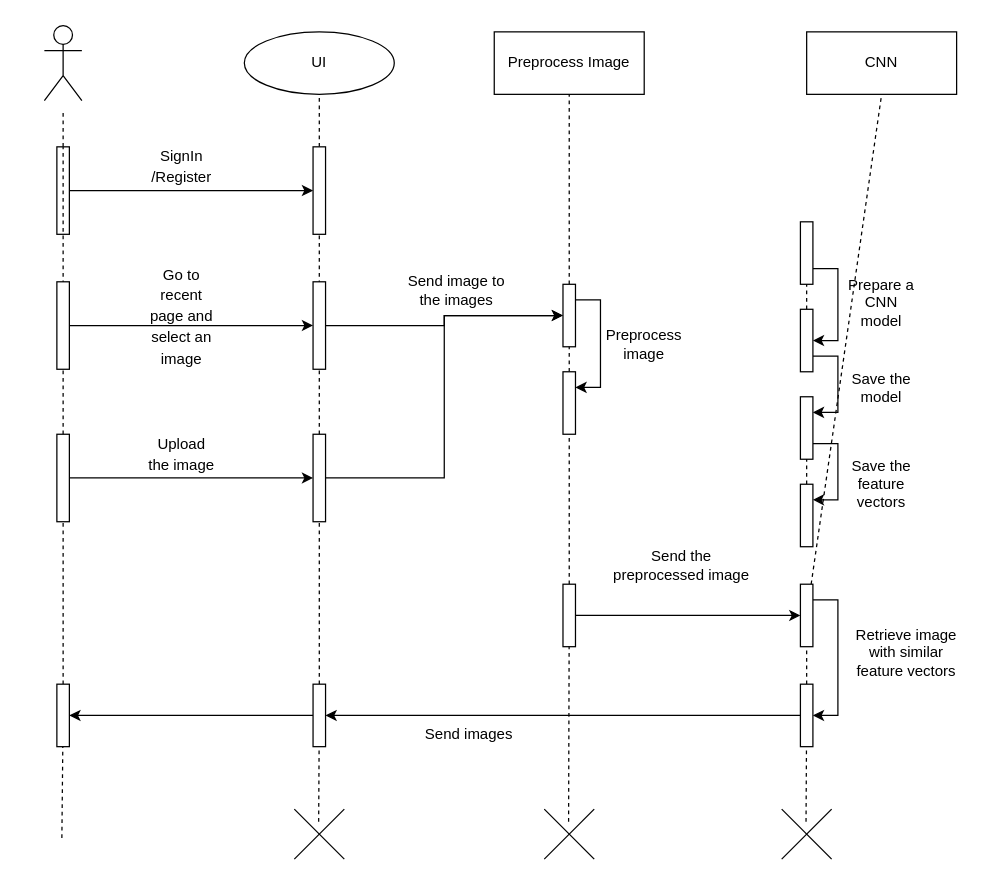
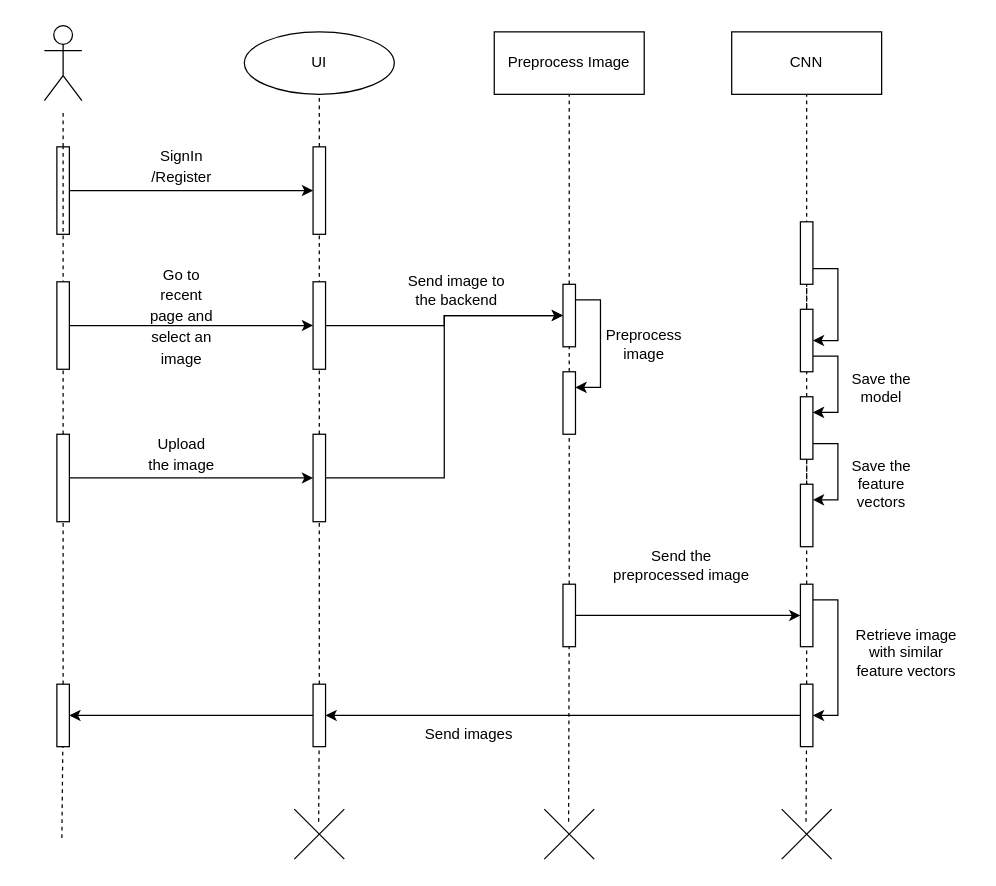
node "CNN": moved (882, 63) -> (807, 63)
node "Send image to the images": label "Send image to the images" -> "Send image to the backend"
node "Prepare a CNN model": removed
